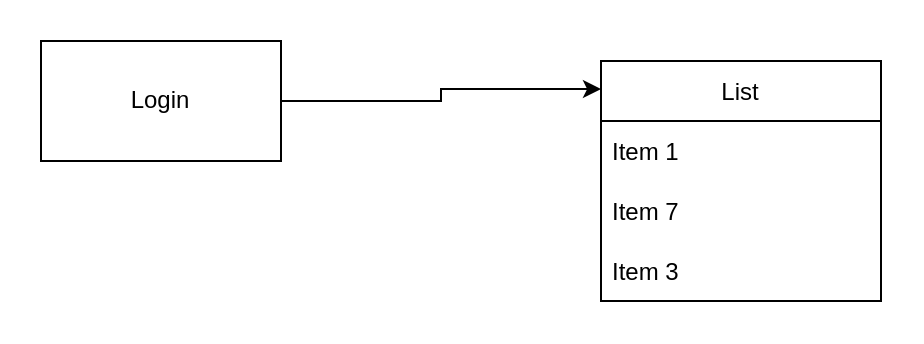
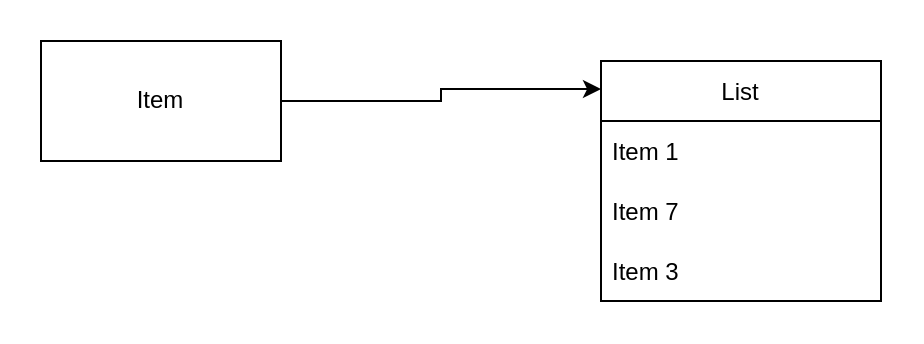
node "Login": label "Login" -> "Item"
